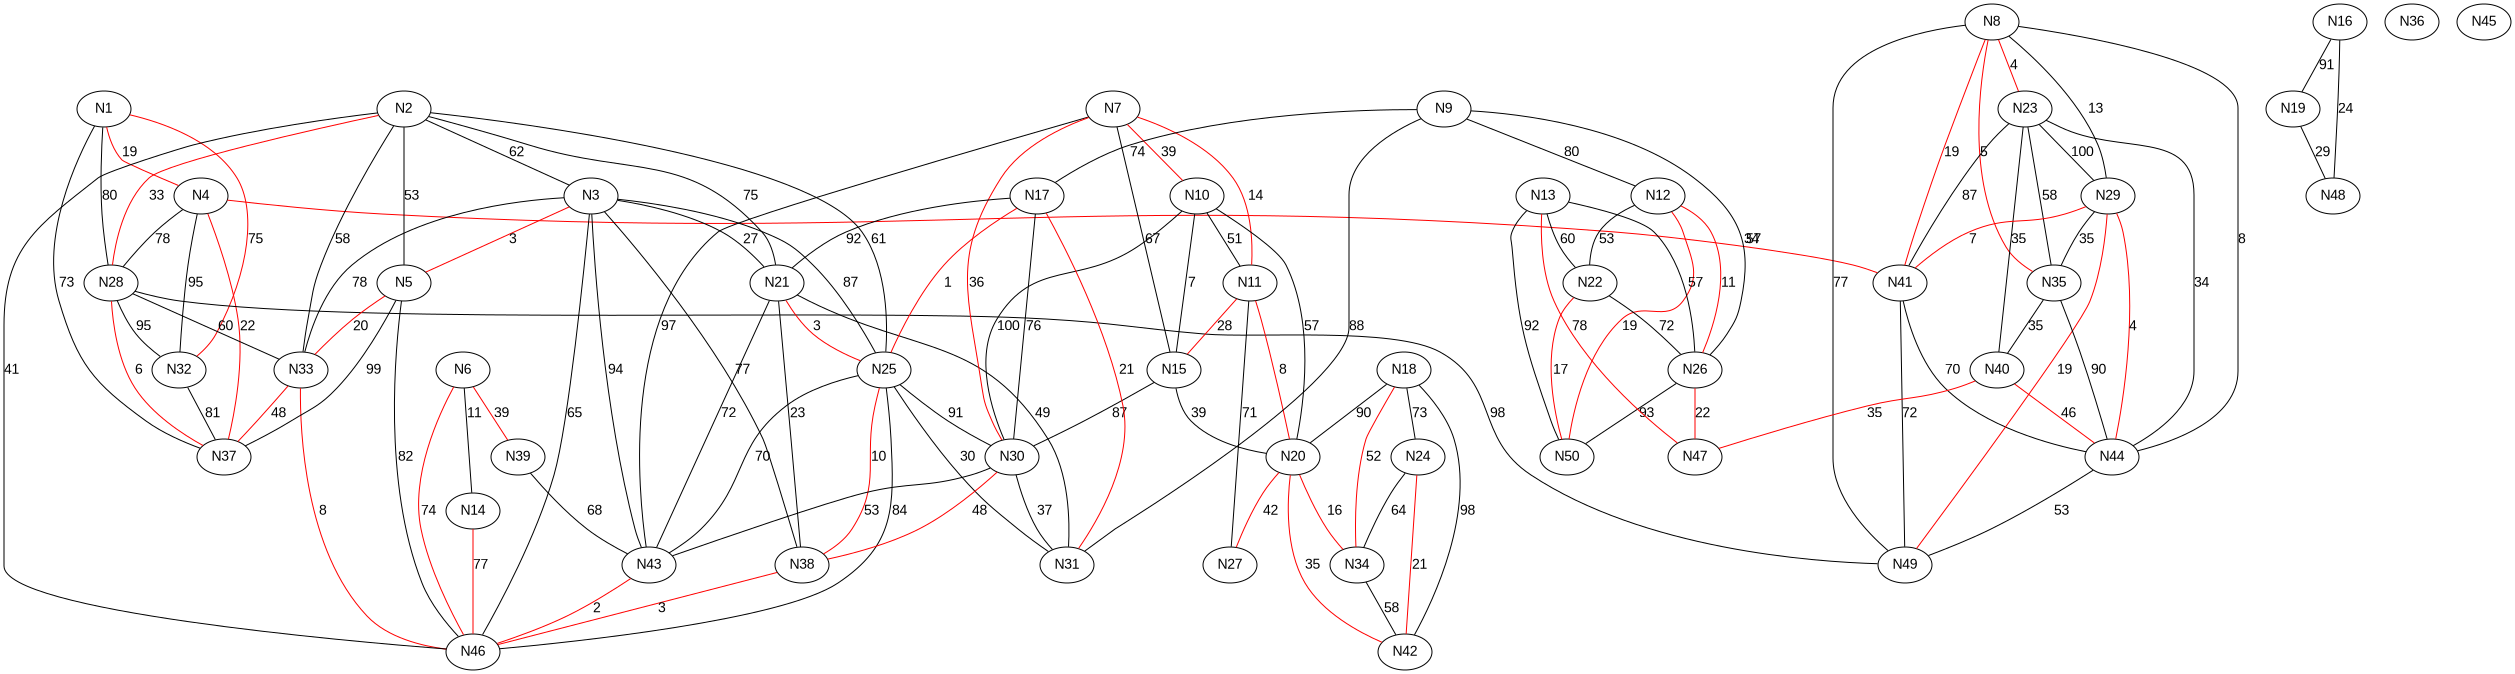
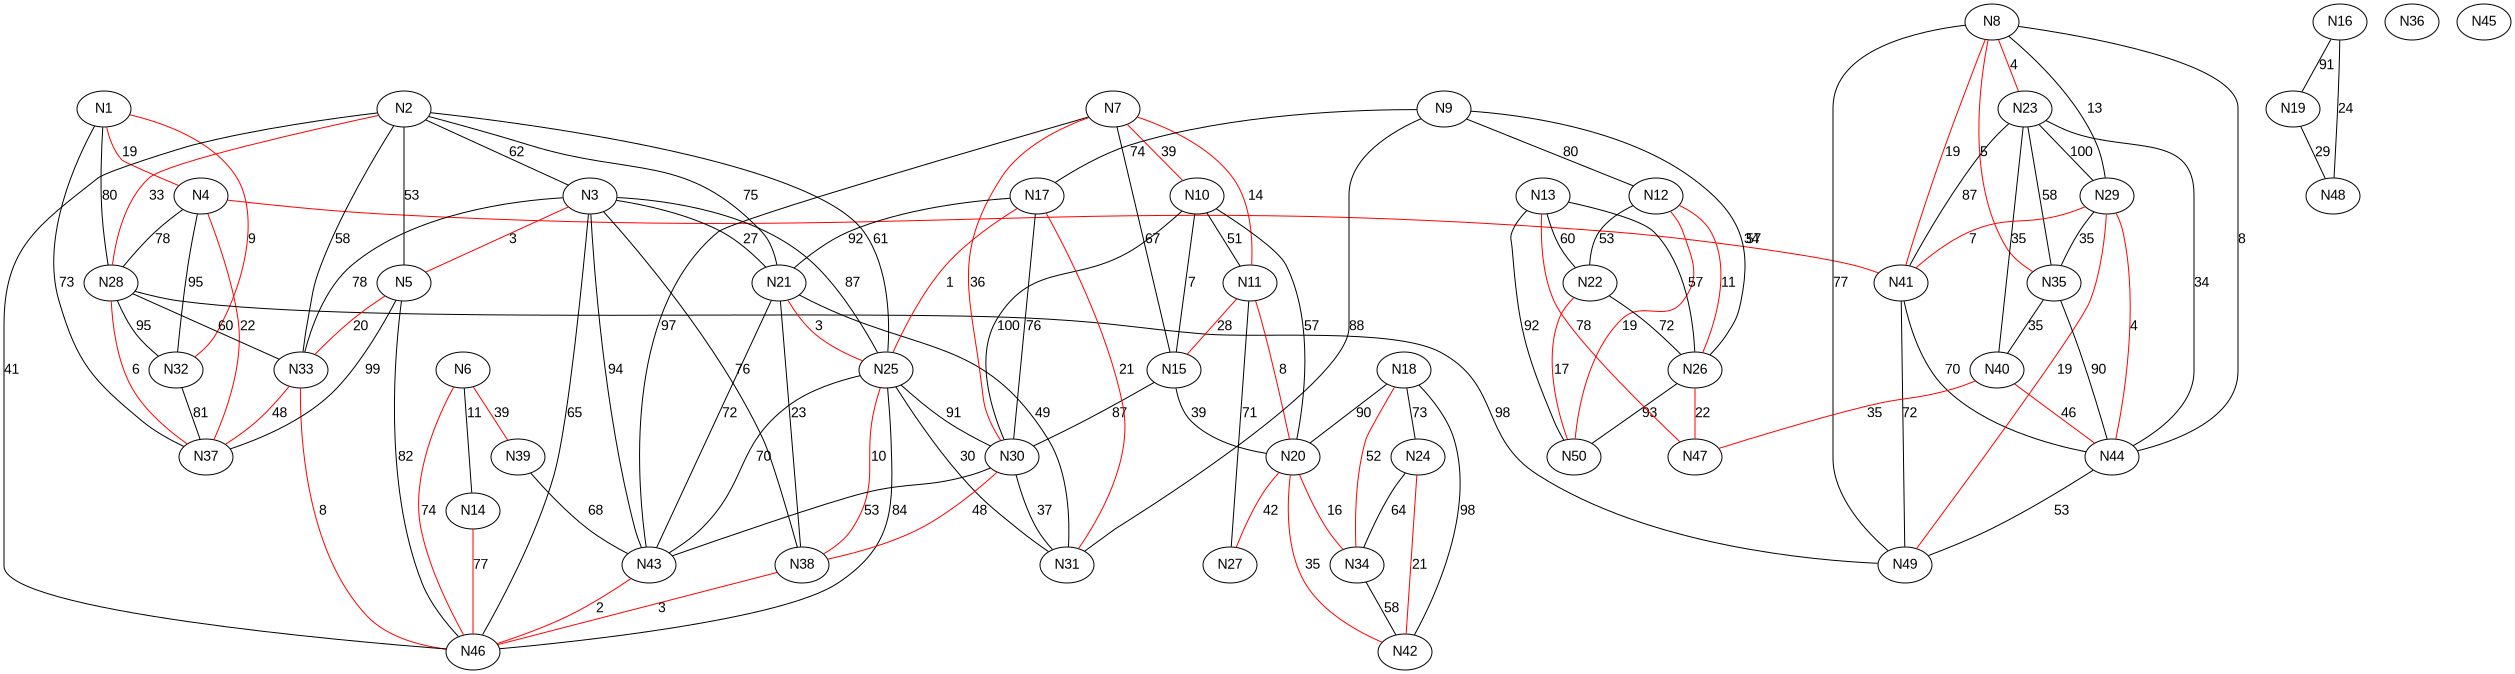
edge "N1" -- "N32": label "75" -> "9"
edge "N3" -- "N38": label "77" -> "76"
